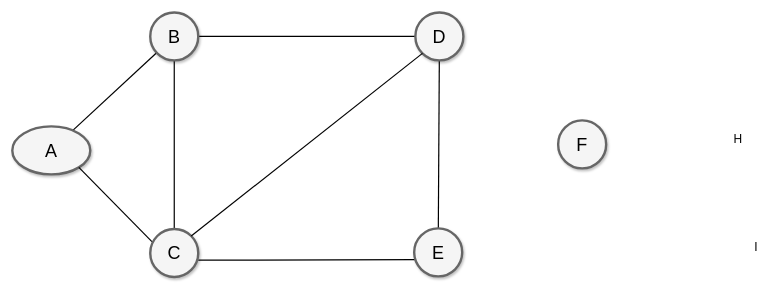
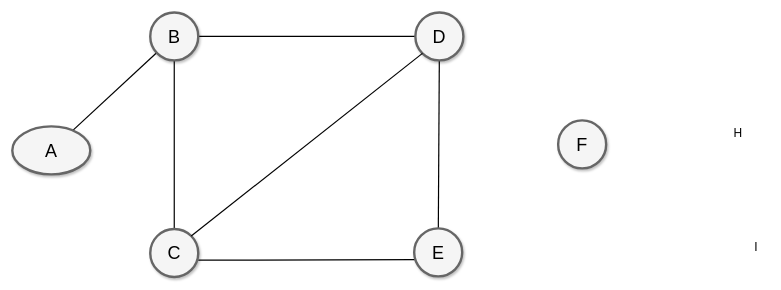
node "H": moved (738, 138) -> (738, 132)
edge "A" -- "C": removed
